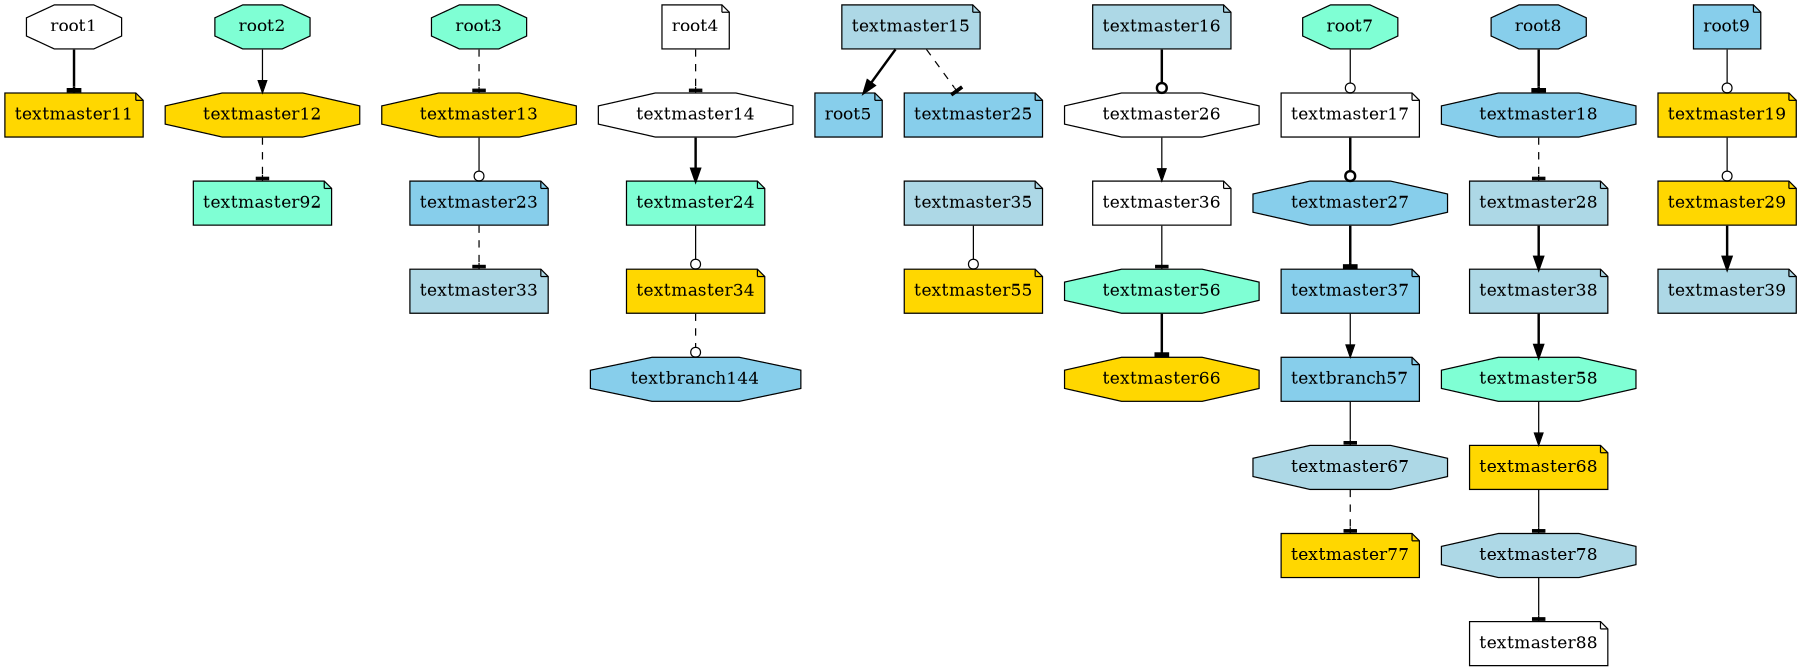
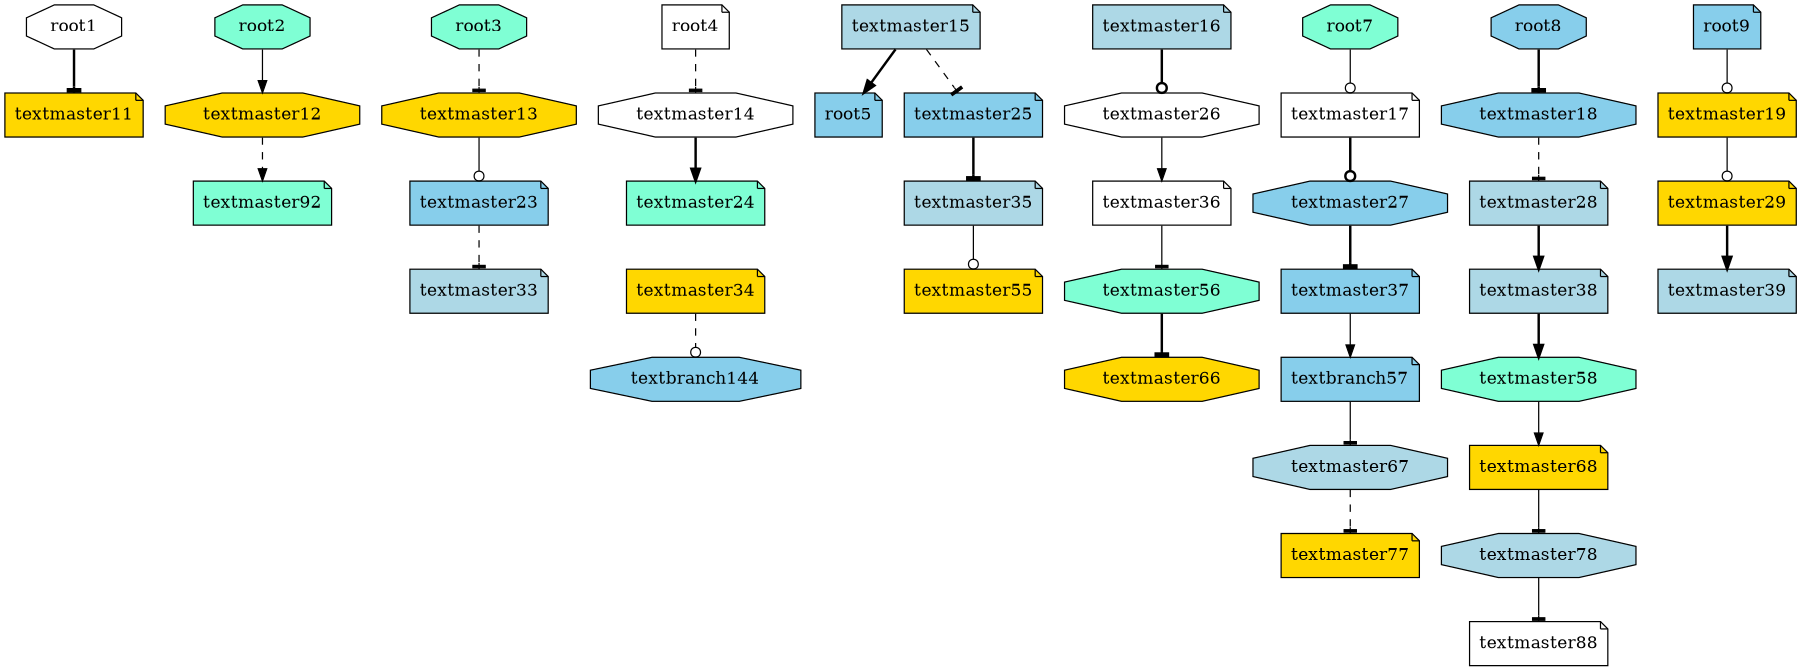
edge "textmaster12" -> "textmaster92": arrowhead tee -> normal
edge "textmaster25" -> "textmaster35": added
edge "textmaster24" -> "textmaster34": removed
